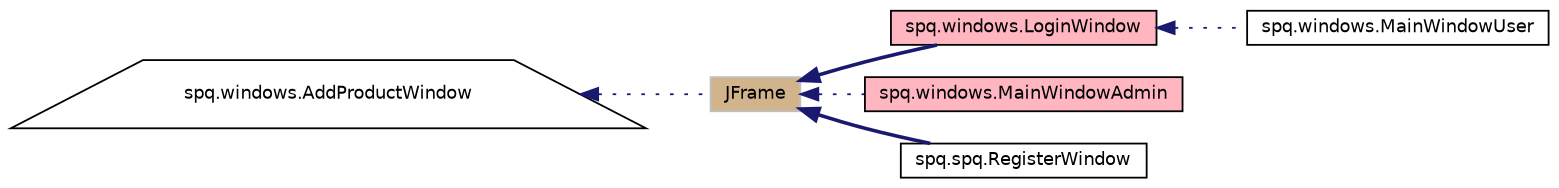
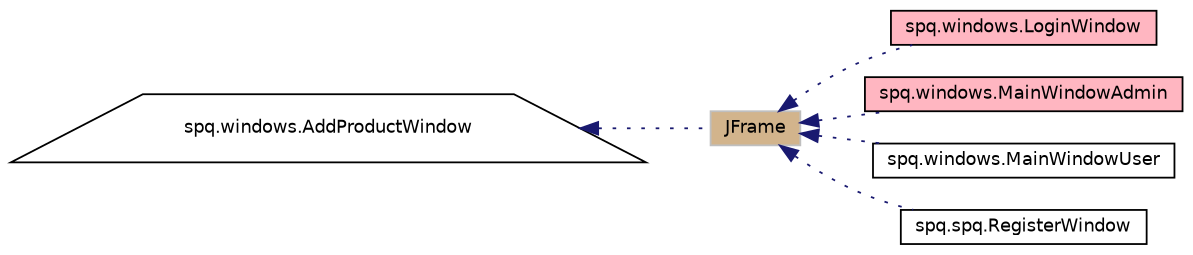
edge "spq.windows.MainWindowUser" -> "spq.windows.LoginWindow": now "spq.windows.MainWindowUser" -> "JFrame"
edge "spq.windows.LoginWindow" -> "JFrame": style bold -> dotted
edge "spq.spq.RegisterWindow" -> "JFrame": style bold -> dotted
